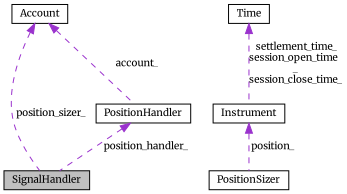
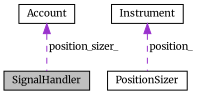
node "Time": removed
node "PositionHandler": removed
